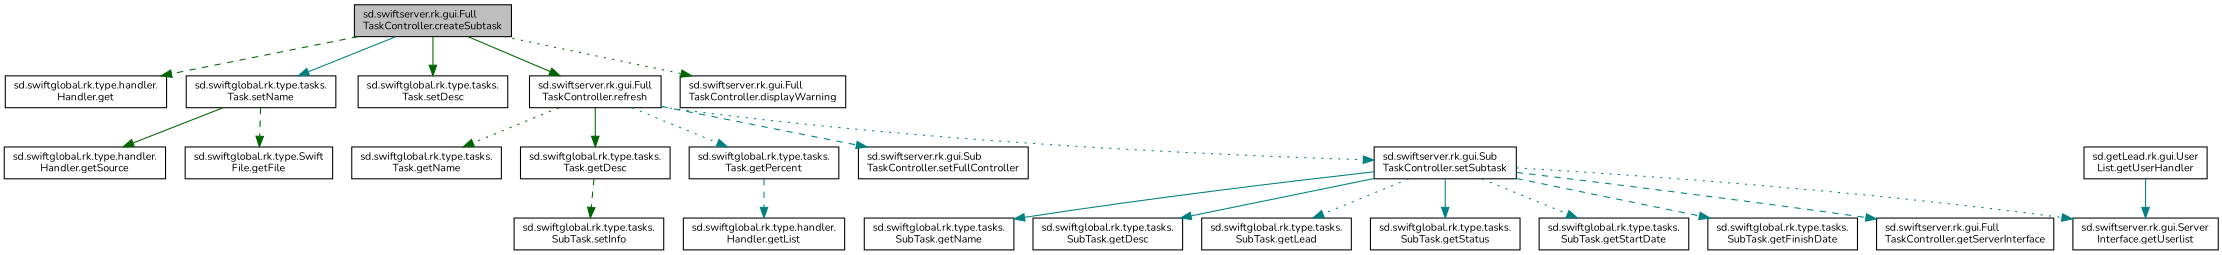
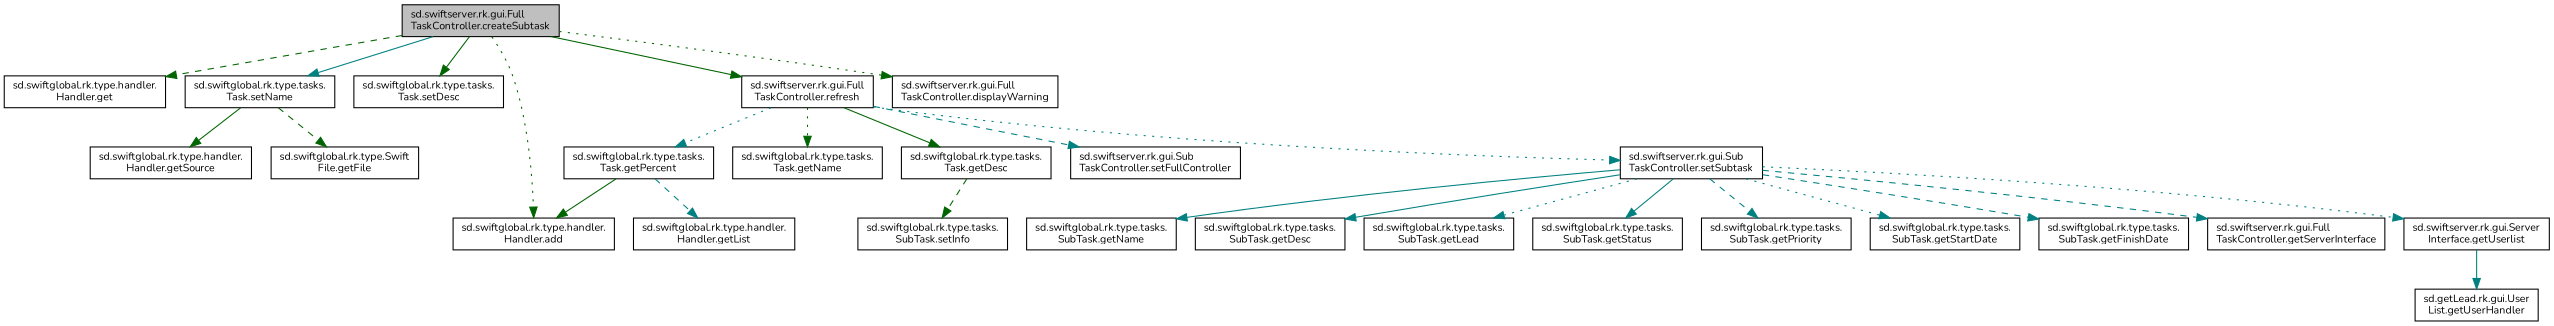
edge "sd.getLead.rk.gui.User List.getUserHandler" -> "sd.swiftserver.rk.gui.Server Interface.getUserlist": reversed
node "sd.swiftglobal.rk.type.handler. Handler.add": added
node "sd.swiftglobal.rk.type.tasks. SubTask.getPriority": added
